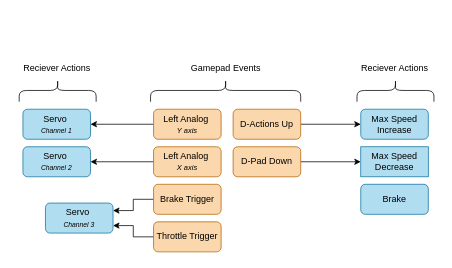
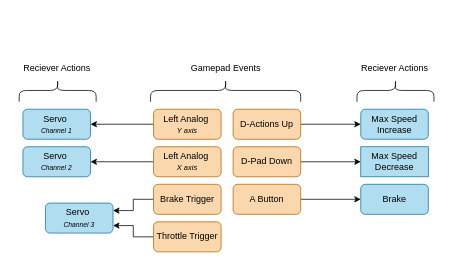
node "A Button": added
edge "A Button" -> "Brake": added
